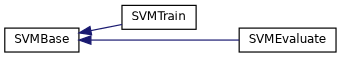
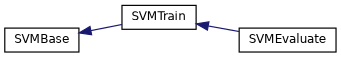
edge "SVMEvaluate" -> "SVMBase": now "SVMEvaluate" -> "SVMTrain"
